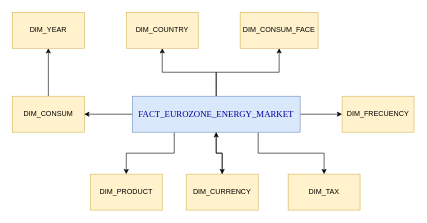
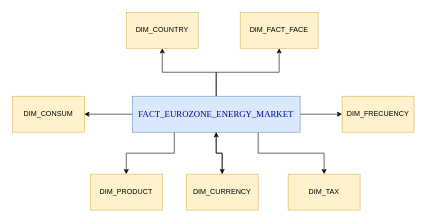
node "DIM_YEAR": removed
node "DIM_CONSUM_FACE": label "DIM_CONSUM_FACE" -> "DIM_FACT_FACE"
edge "DIM_CONSUM" -> "DIM_YEAR": removed
